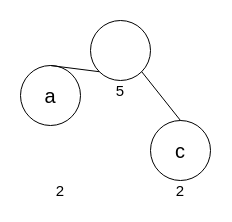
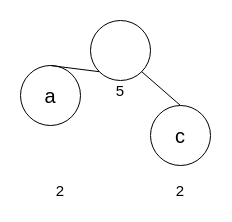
node "c": moved (181, 151) -> (181, 136)
